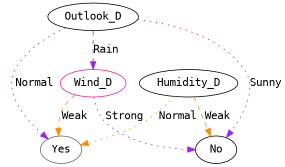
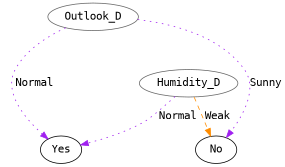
node "Outlook_D": color black -> gray40
node "Wind_D": removed
node "Humidity_D": color black -> gray40
edge "Humidity_D" -> "Yes": color darkorange -> purple
node "Yes": color gray40 -> black
